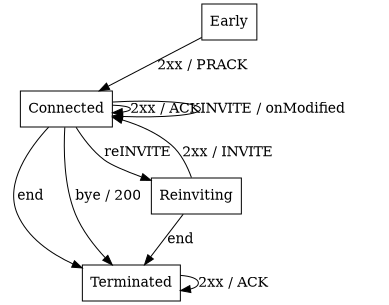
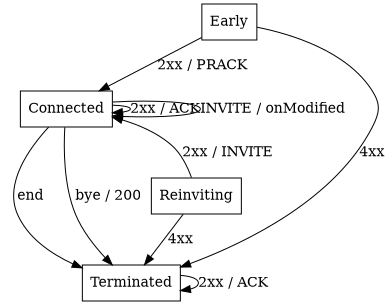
edge "Early" -> "Terminated": added, label "4xx"
edge "Connected" -> "Reinviting": removed, label "reINVITE"
edge "Reinviting" -> "Terminated": label "end" -> "4xx"
